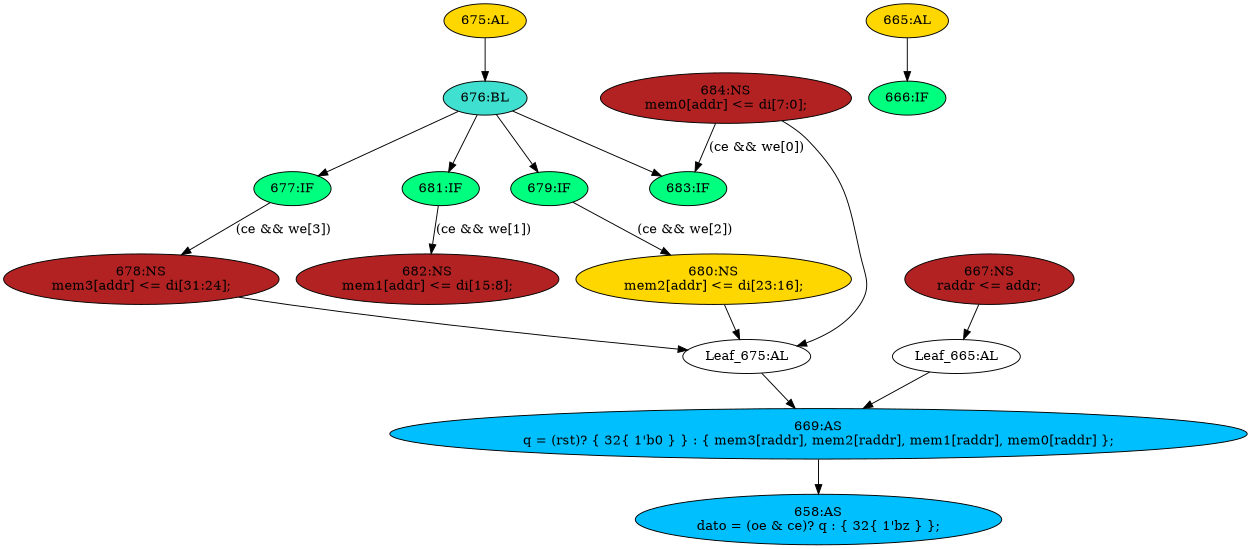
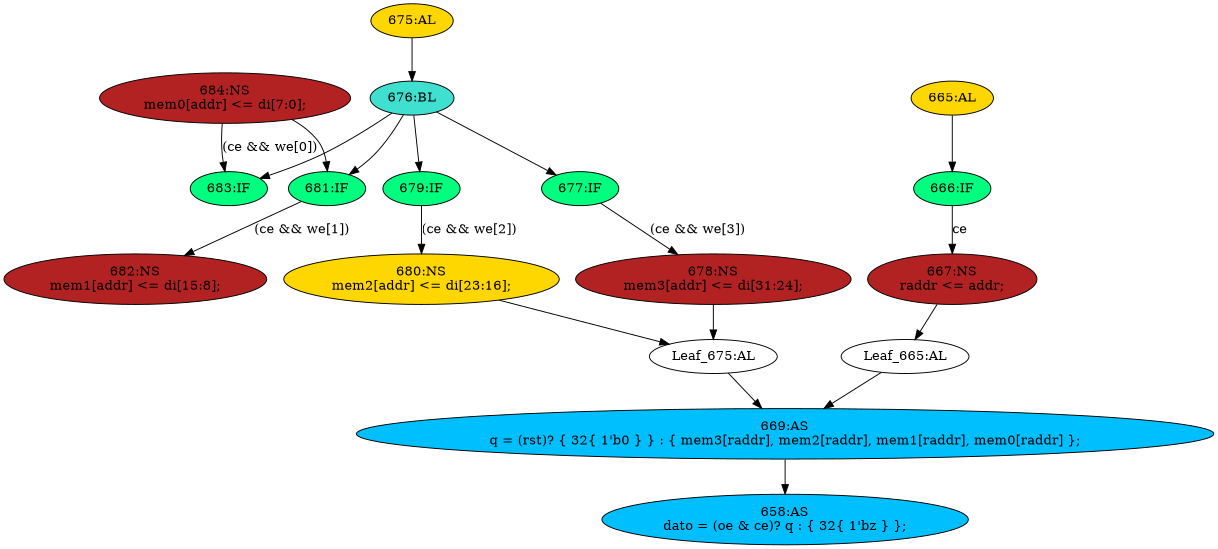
edge "666:IF" -> "667:NS raddr <= addr;": added, label "ce"
edge "684:NS mem0[addr] <= di[7:0];" -> "Leaf_675:AL": now "684:NS mem0[addr] <= di[7:0];" -> "681:IF"
